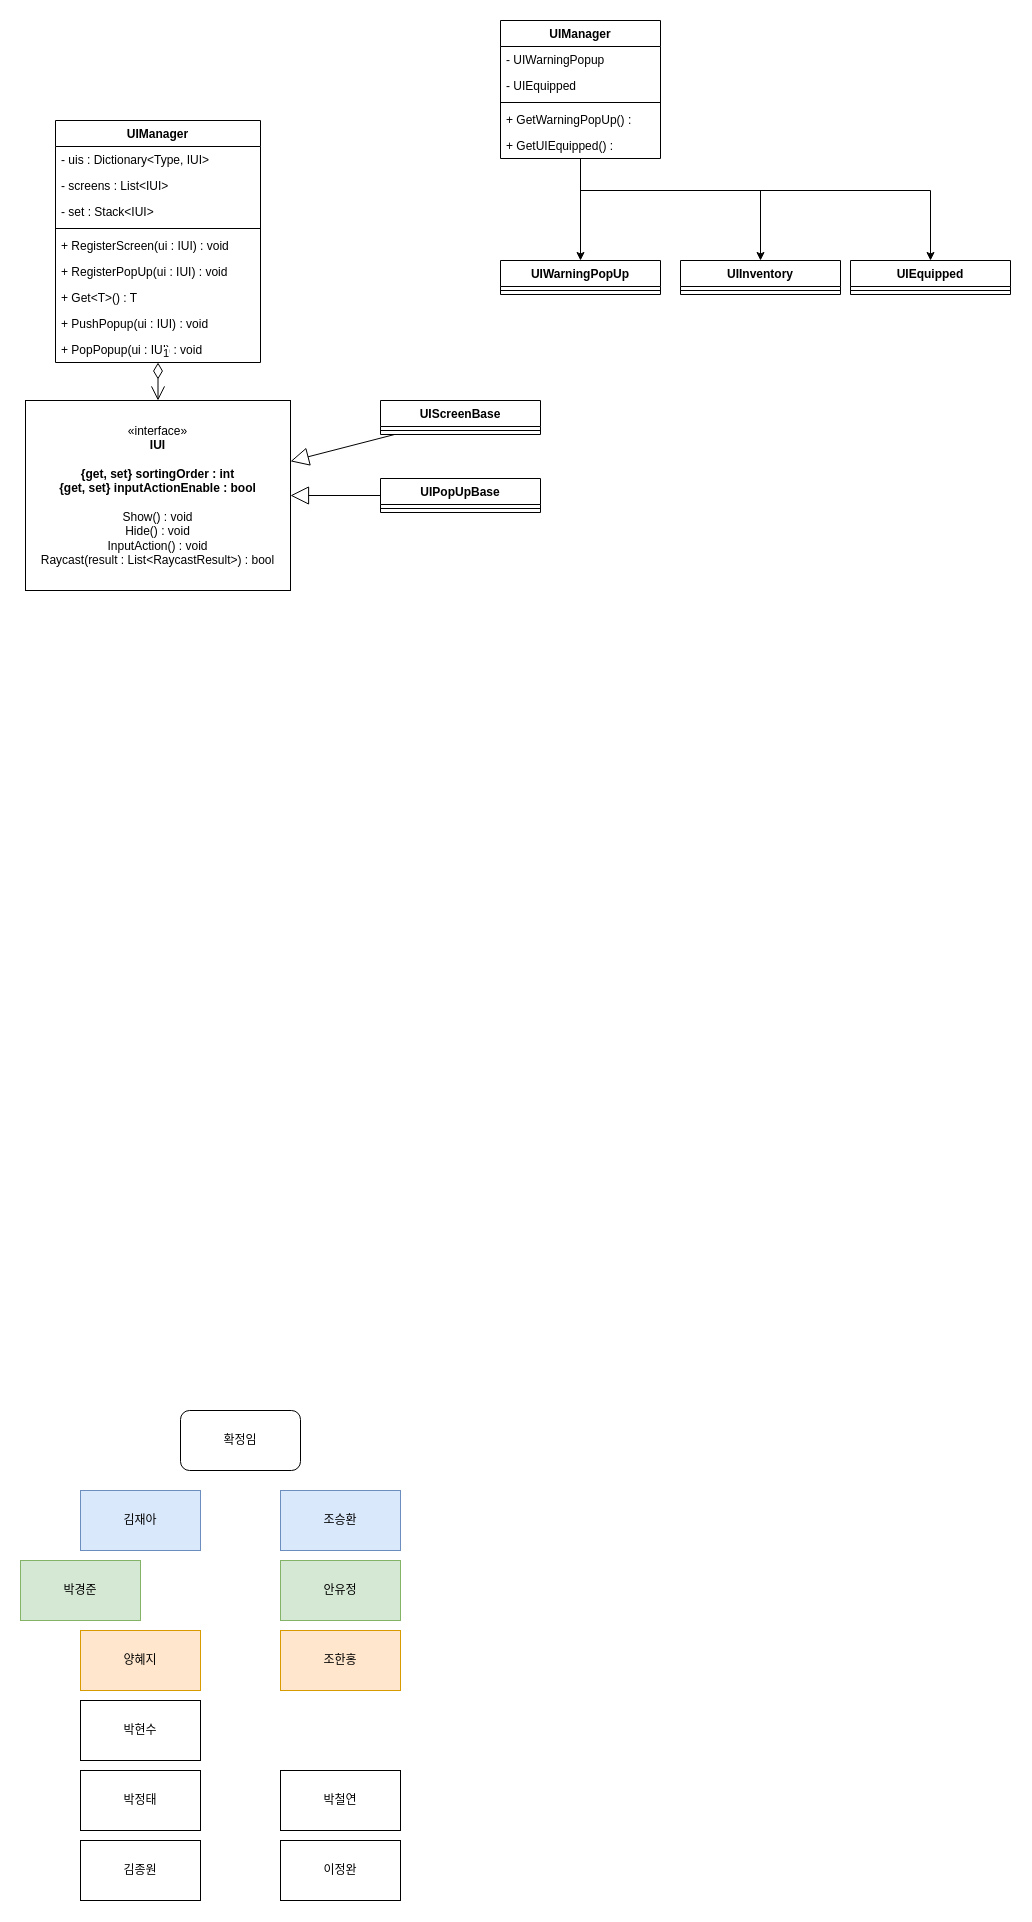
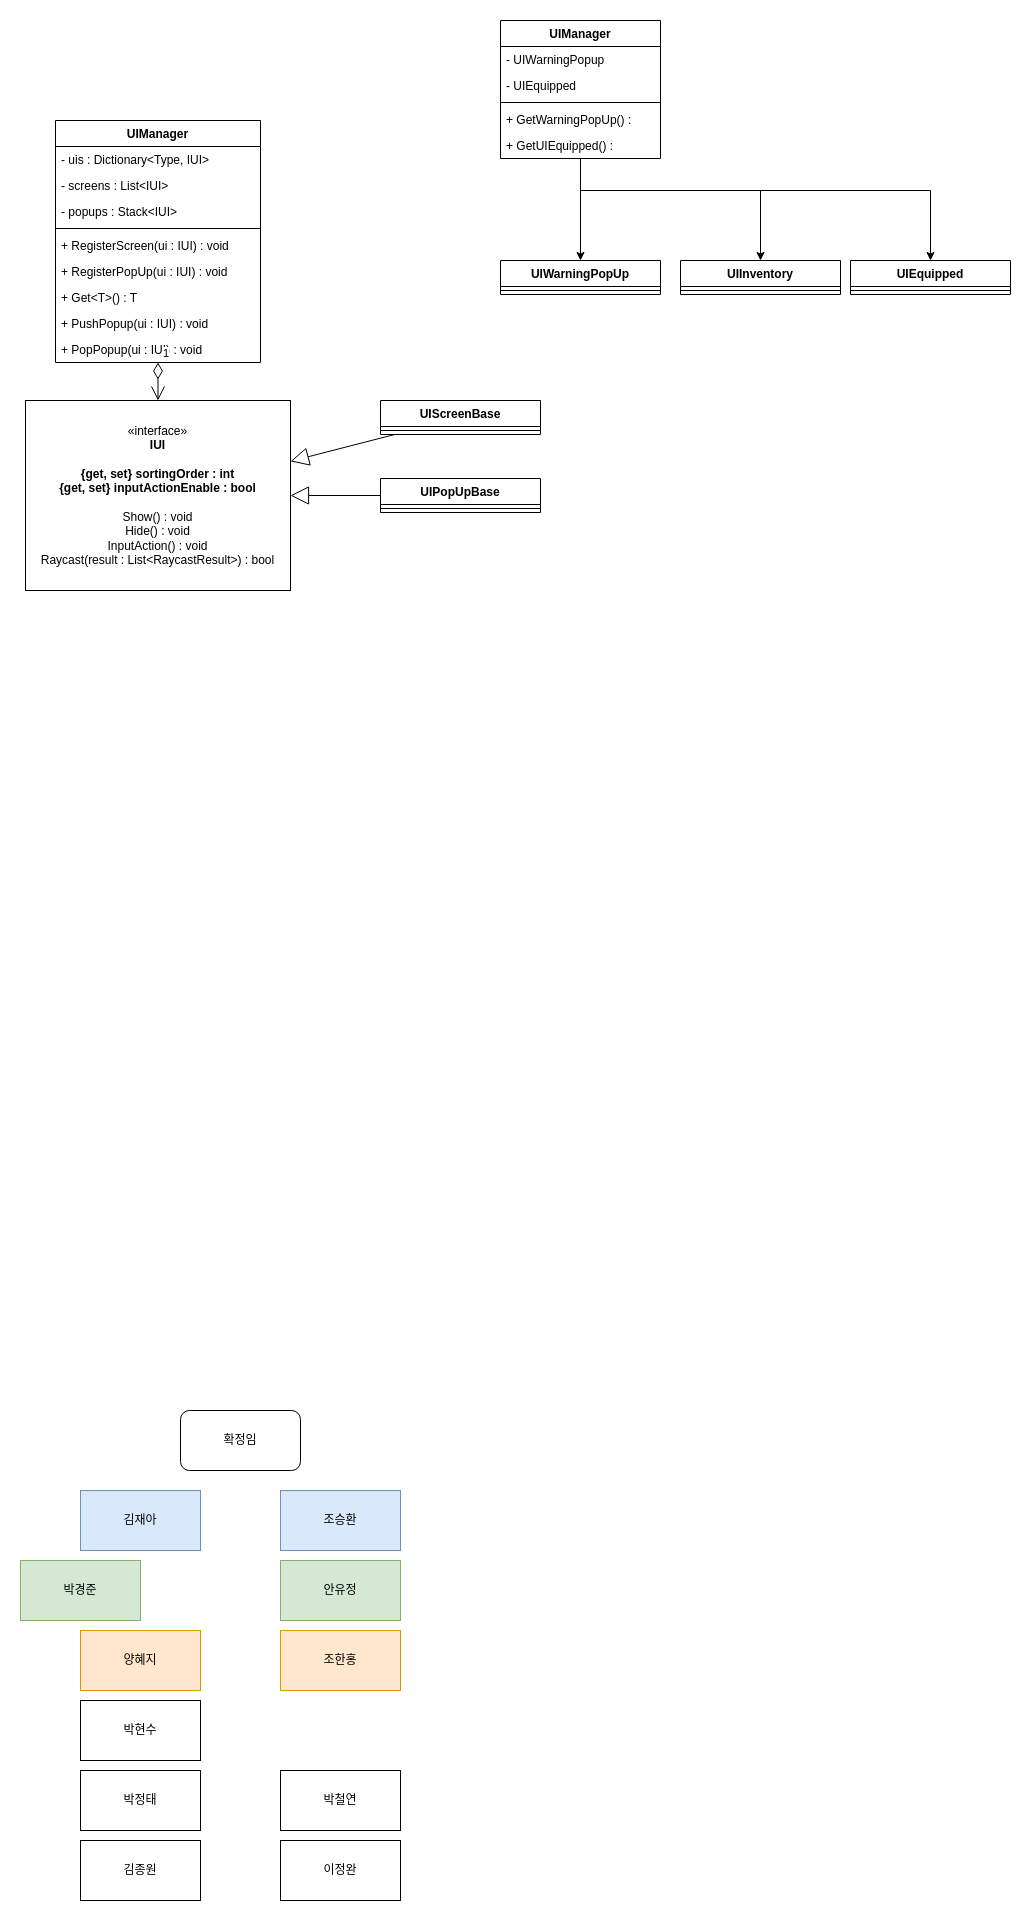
node "- set : Stack<IUI>": label "- set : Stack<IUI>" -> "- popups : Stack<IUI>"
